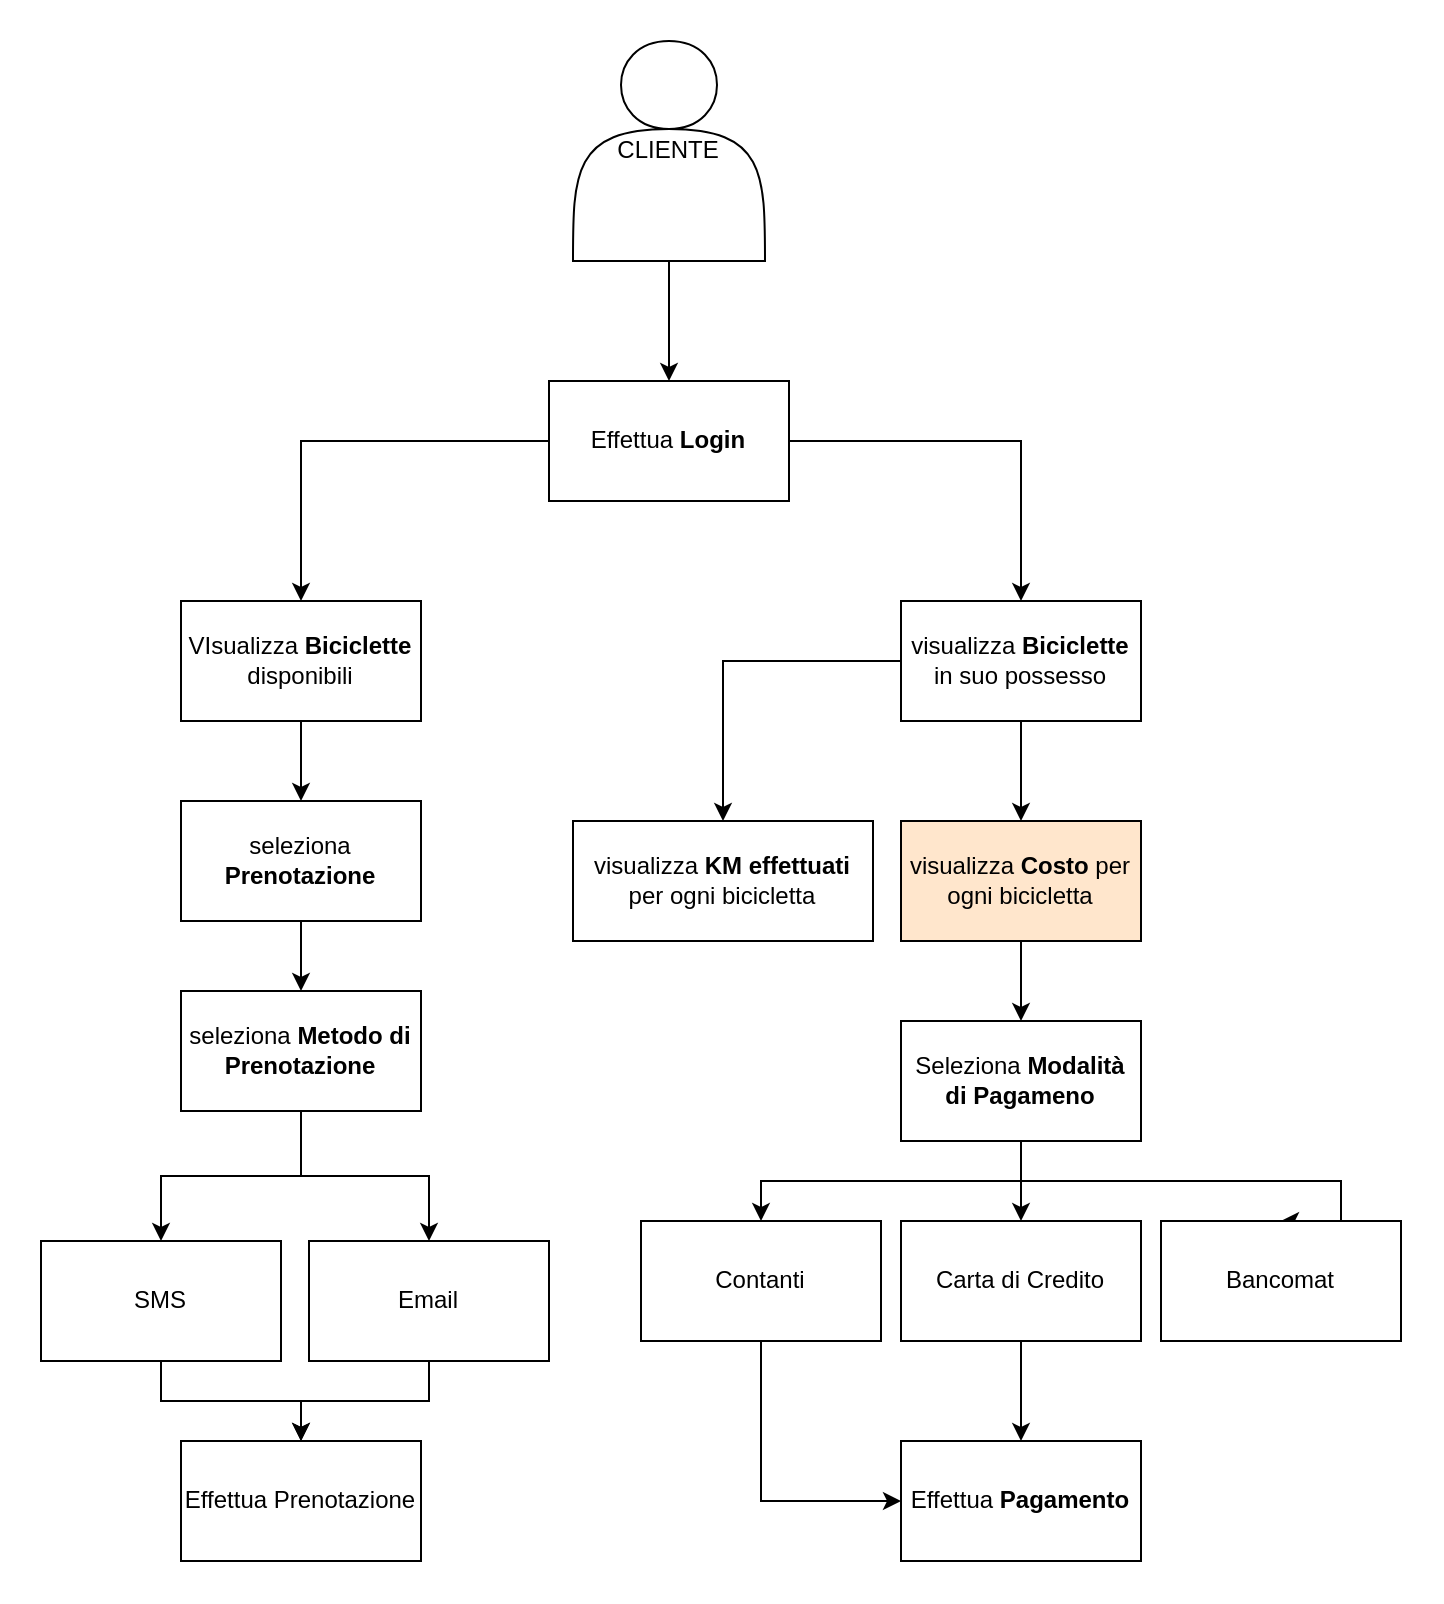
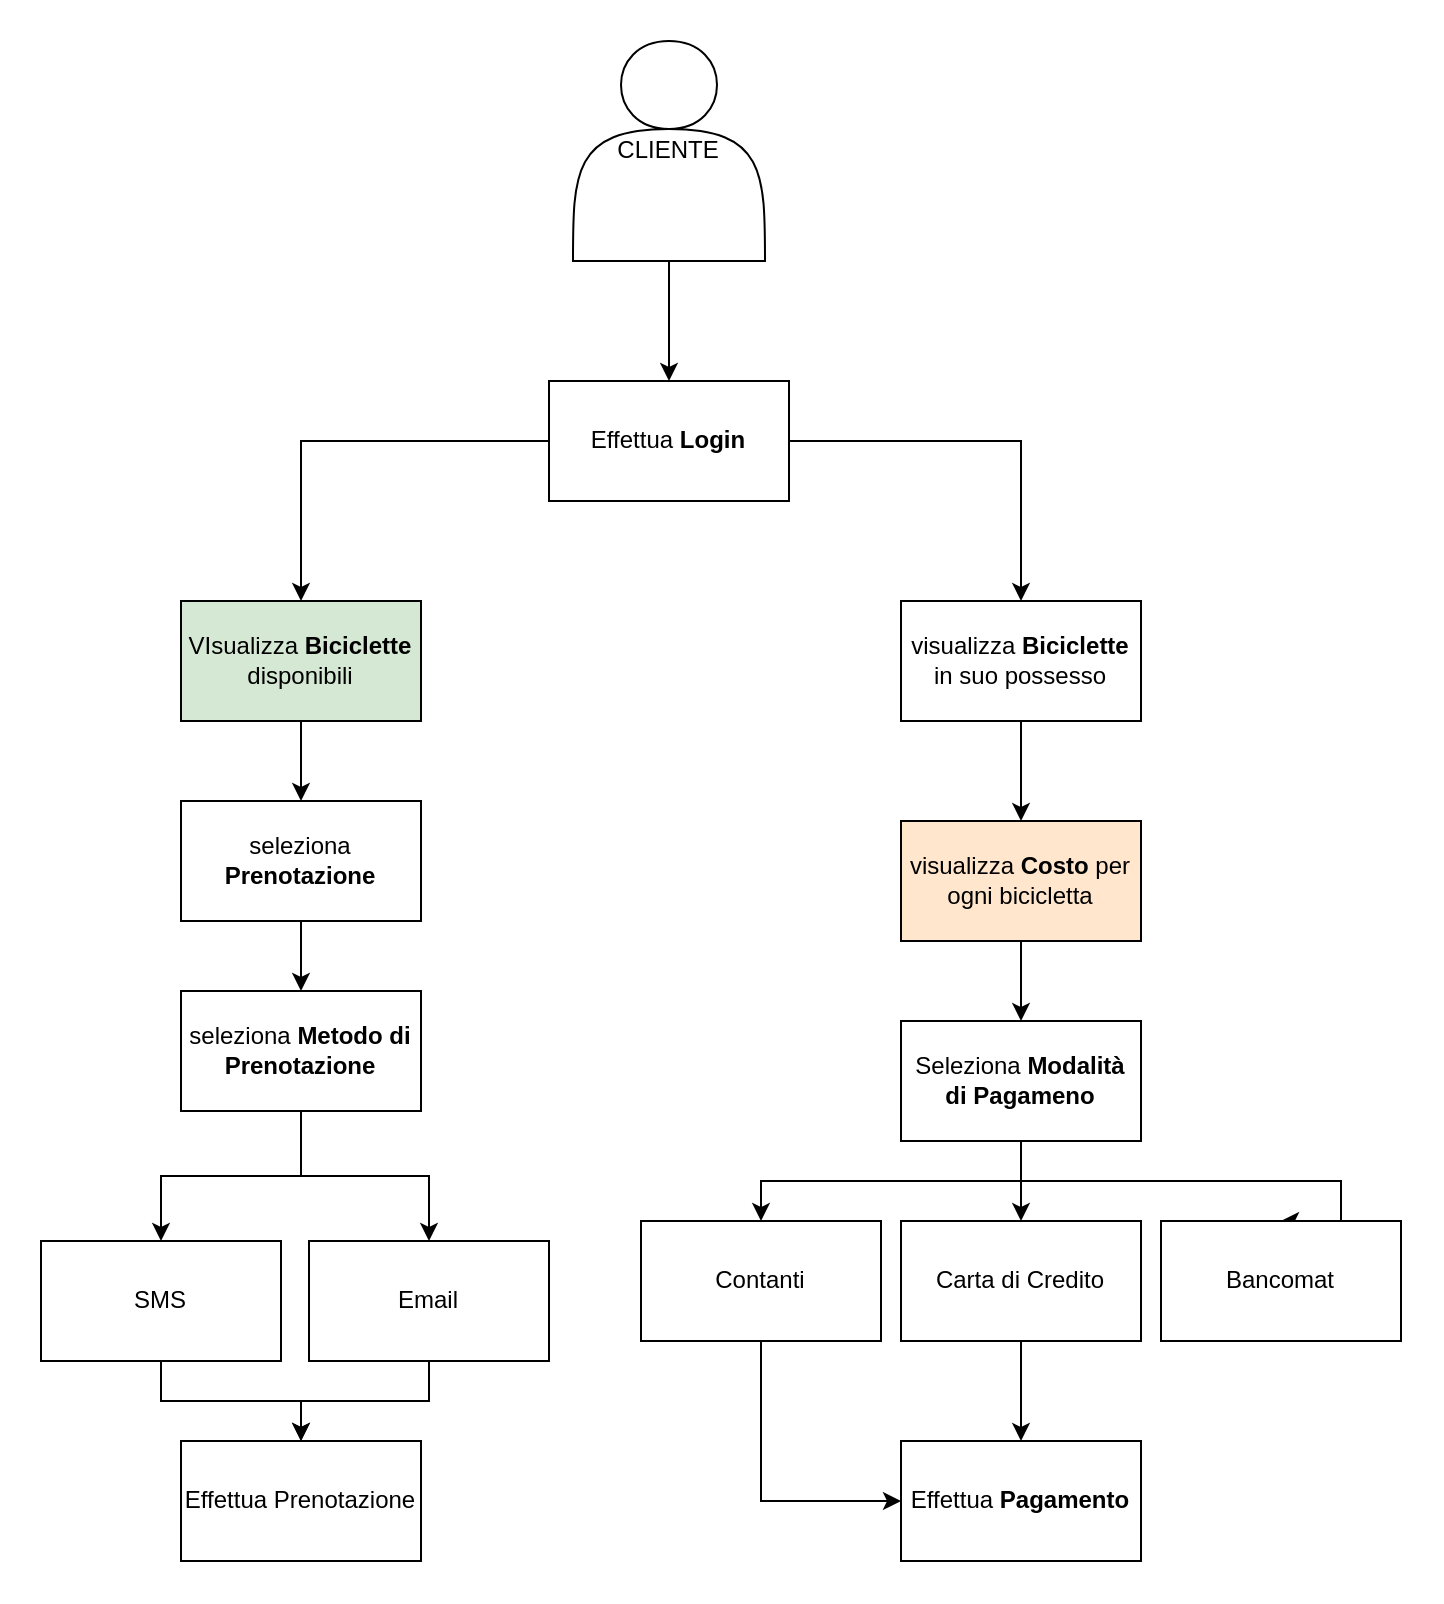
node "VIsualizza Biciclette disponibili": fillcolor #ffffff -> #d5e8d4
edge "visualizza Biciclette in suo possesso" -> "visualizza KM effettuati per ogni bicicletta": removed
node "visualizza KM effettuati per ogni bicicletta": removed
